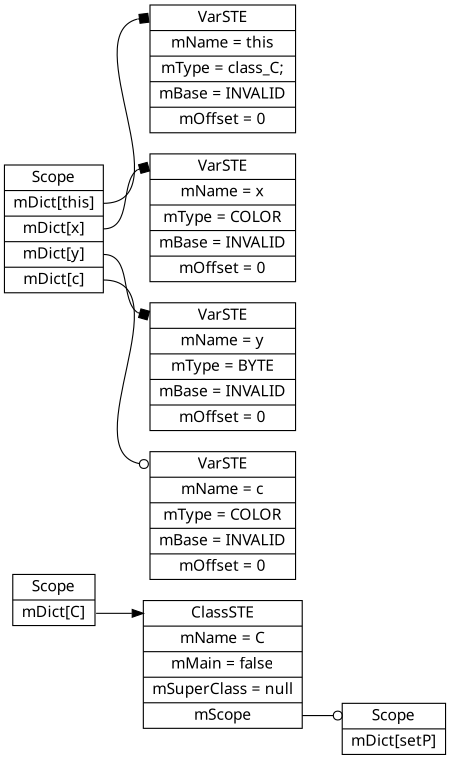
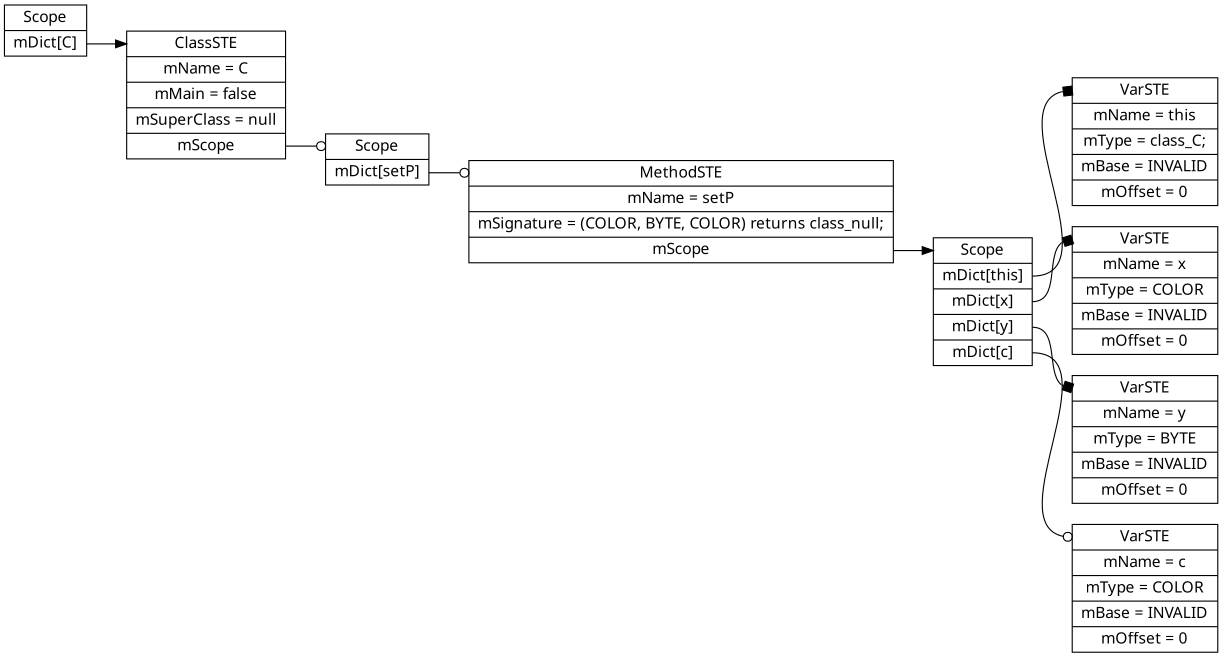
node "MethodSTE": added
